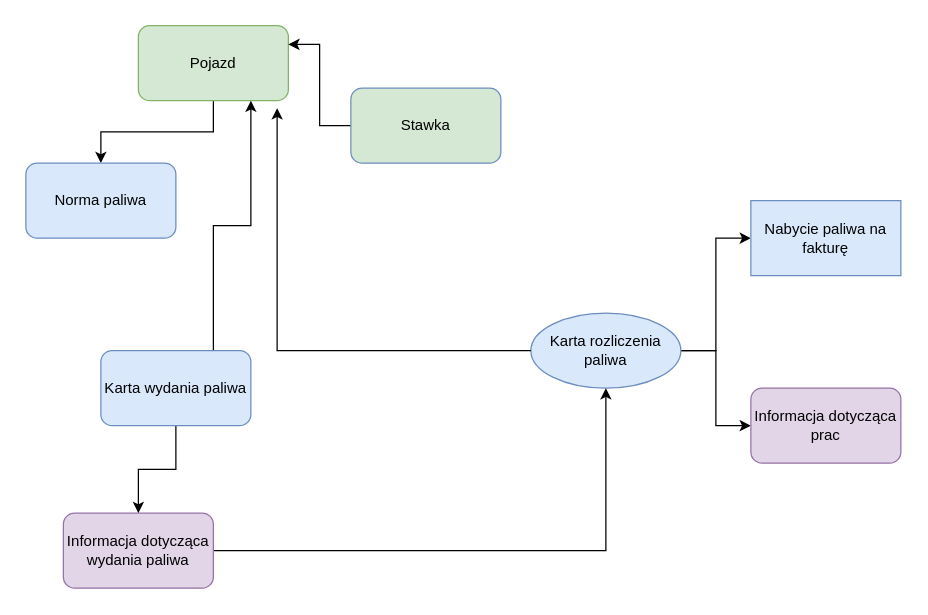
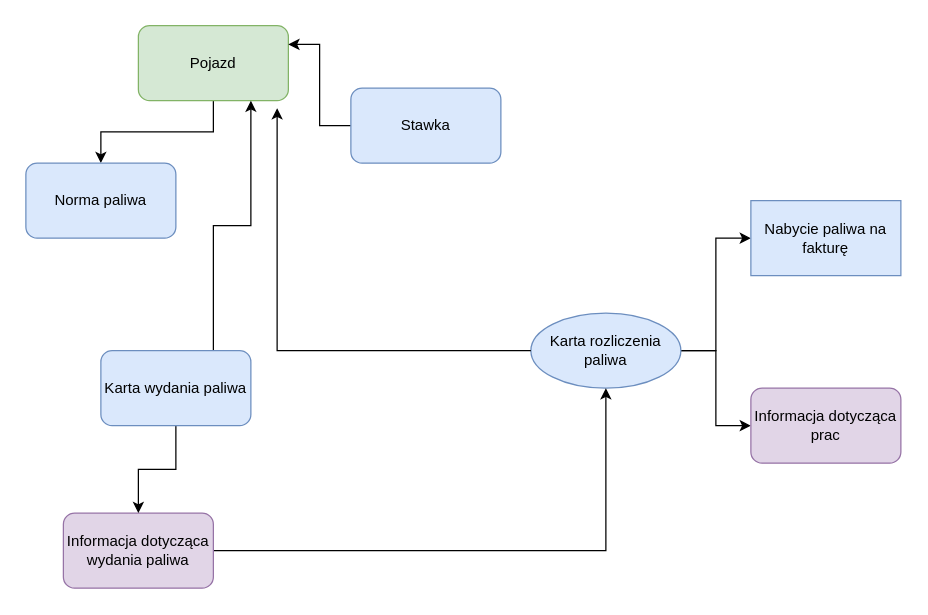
node "Stawka": fillcolor #d5e8d4 -> #dae8fc
